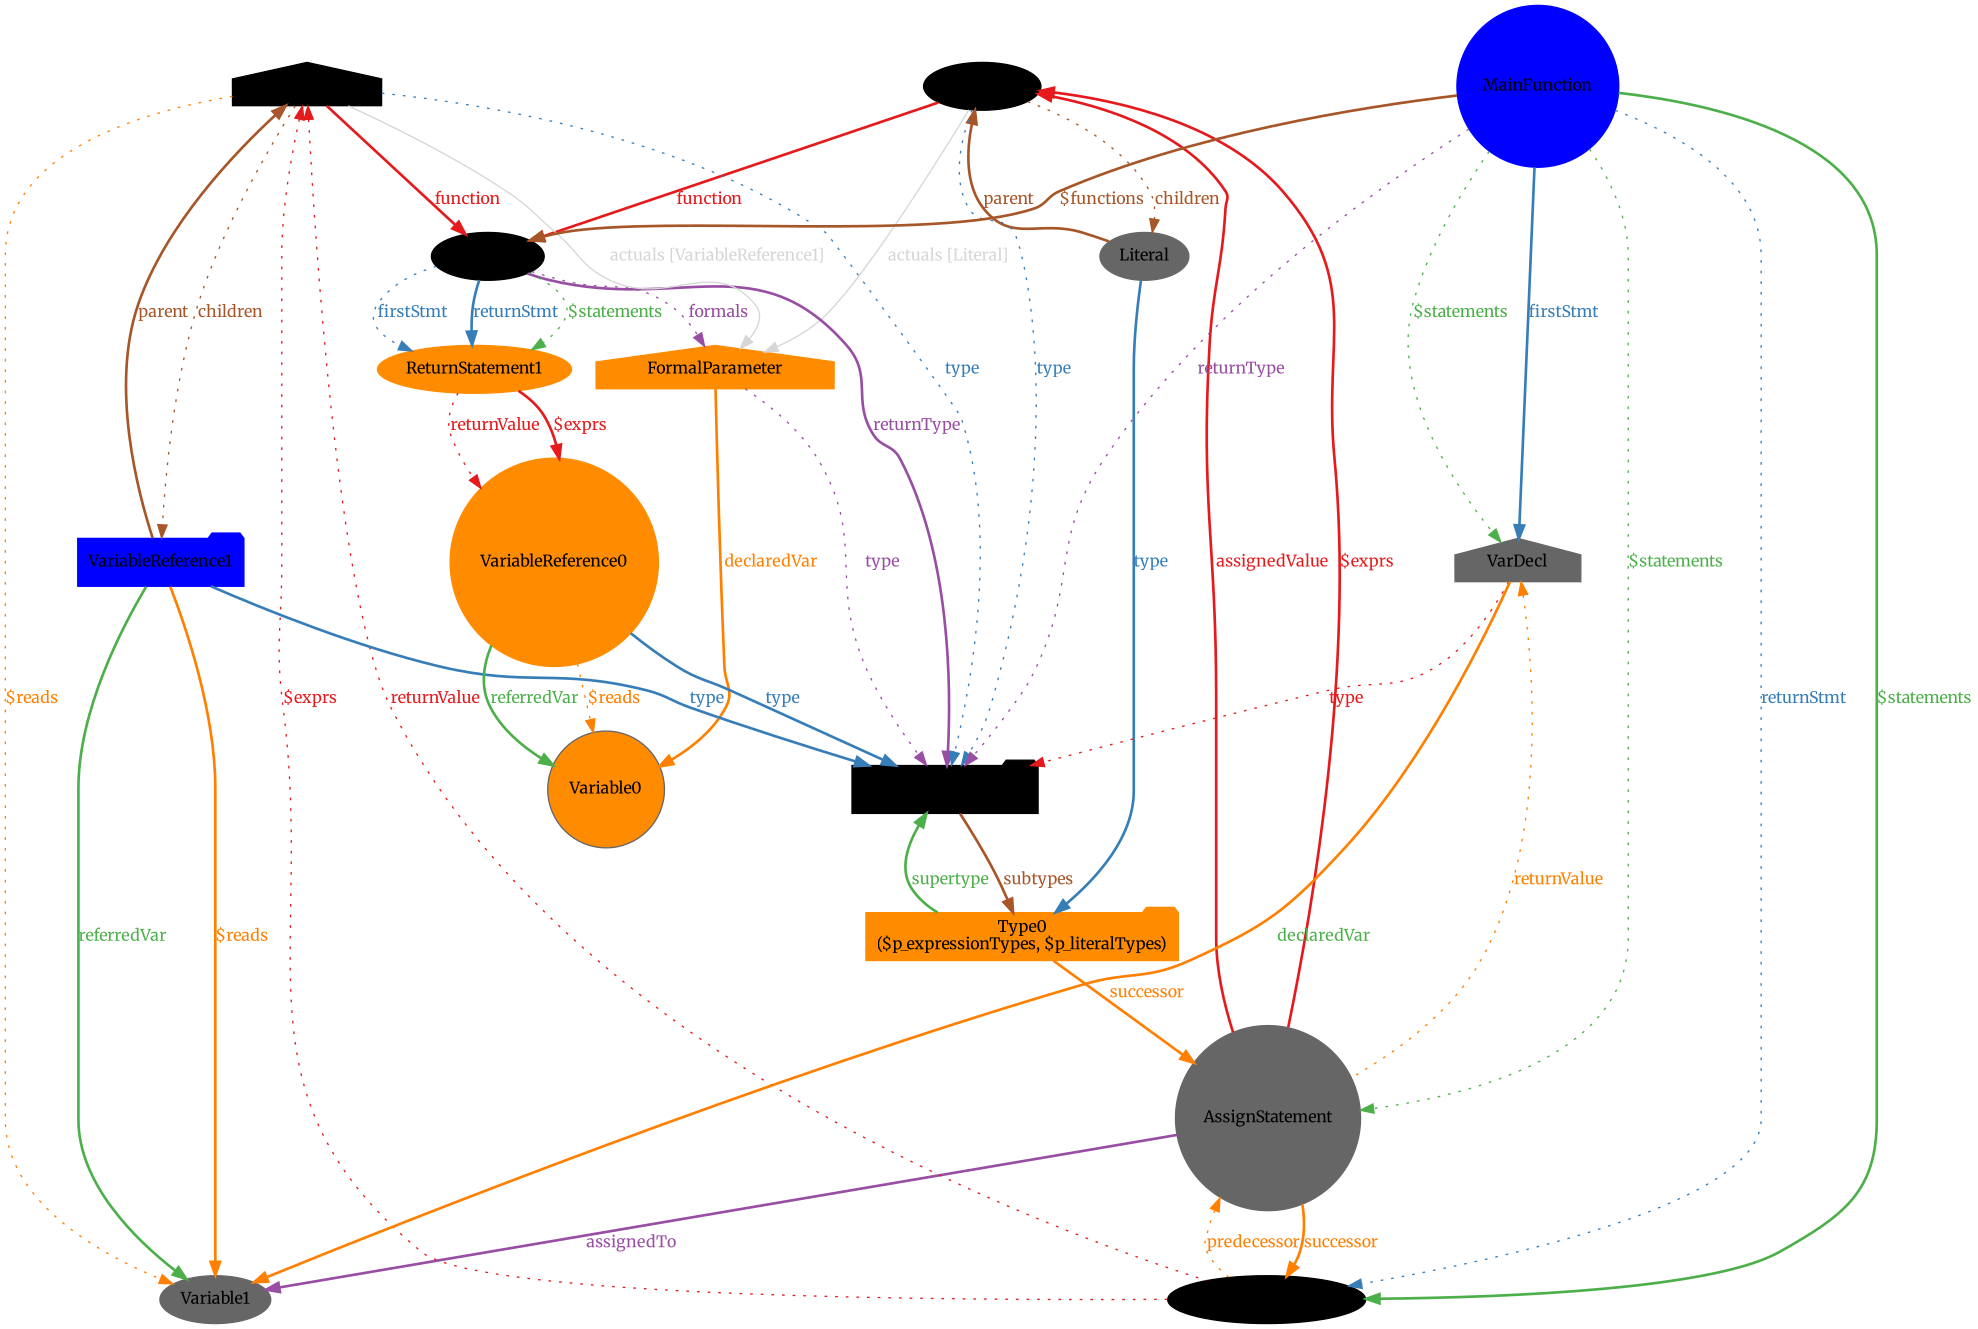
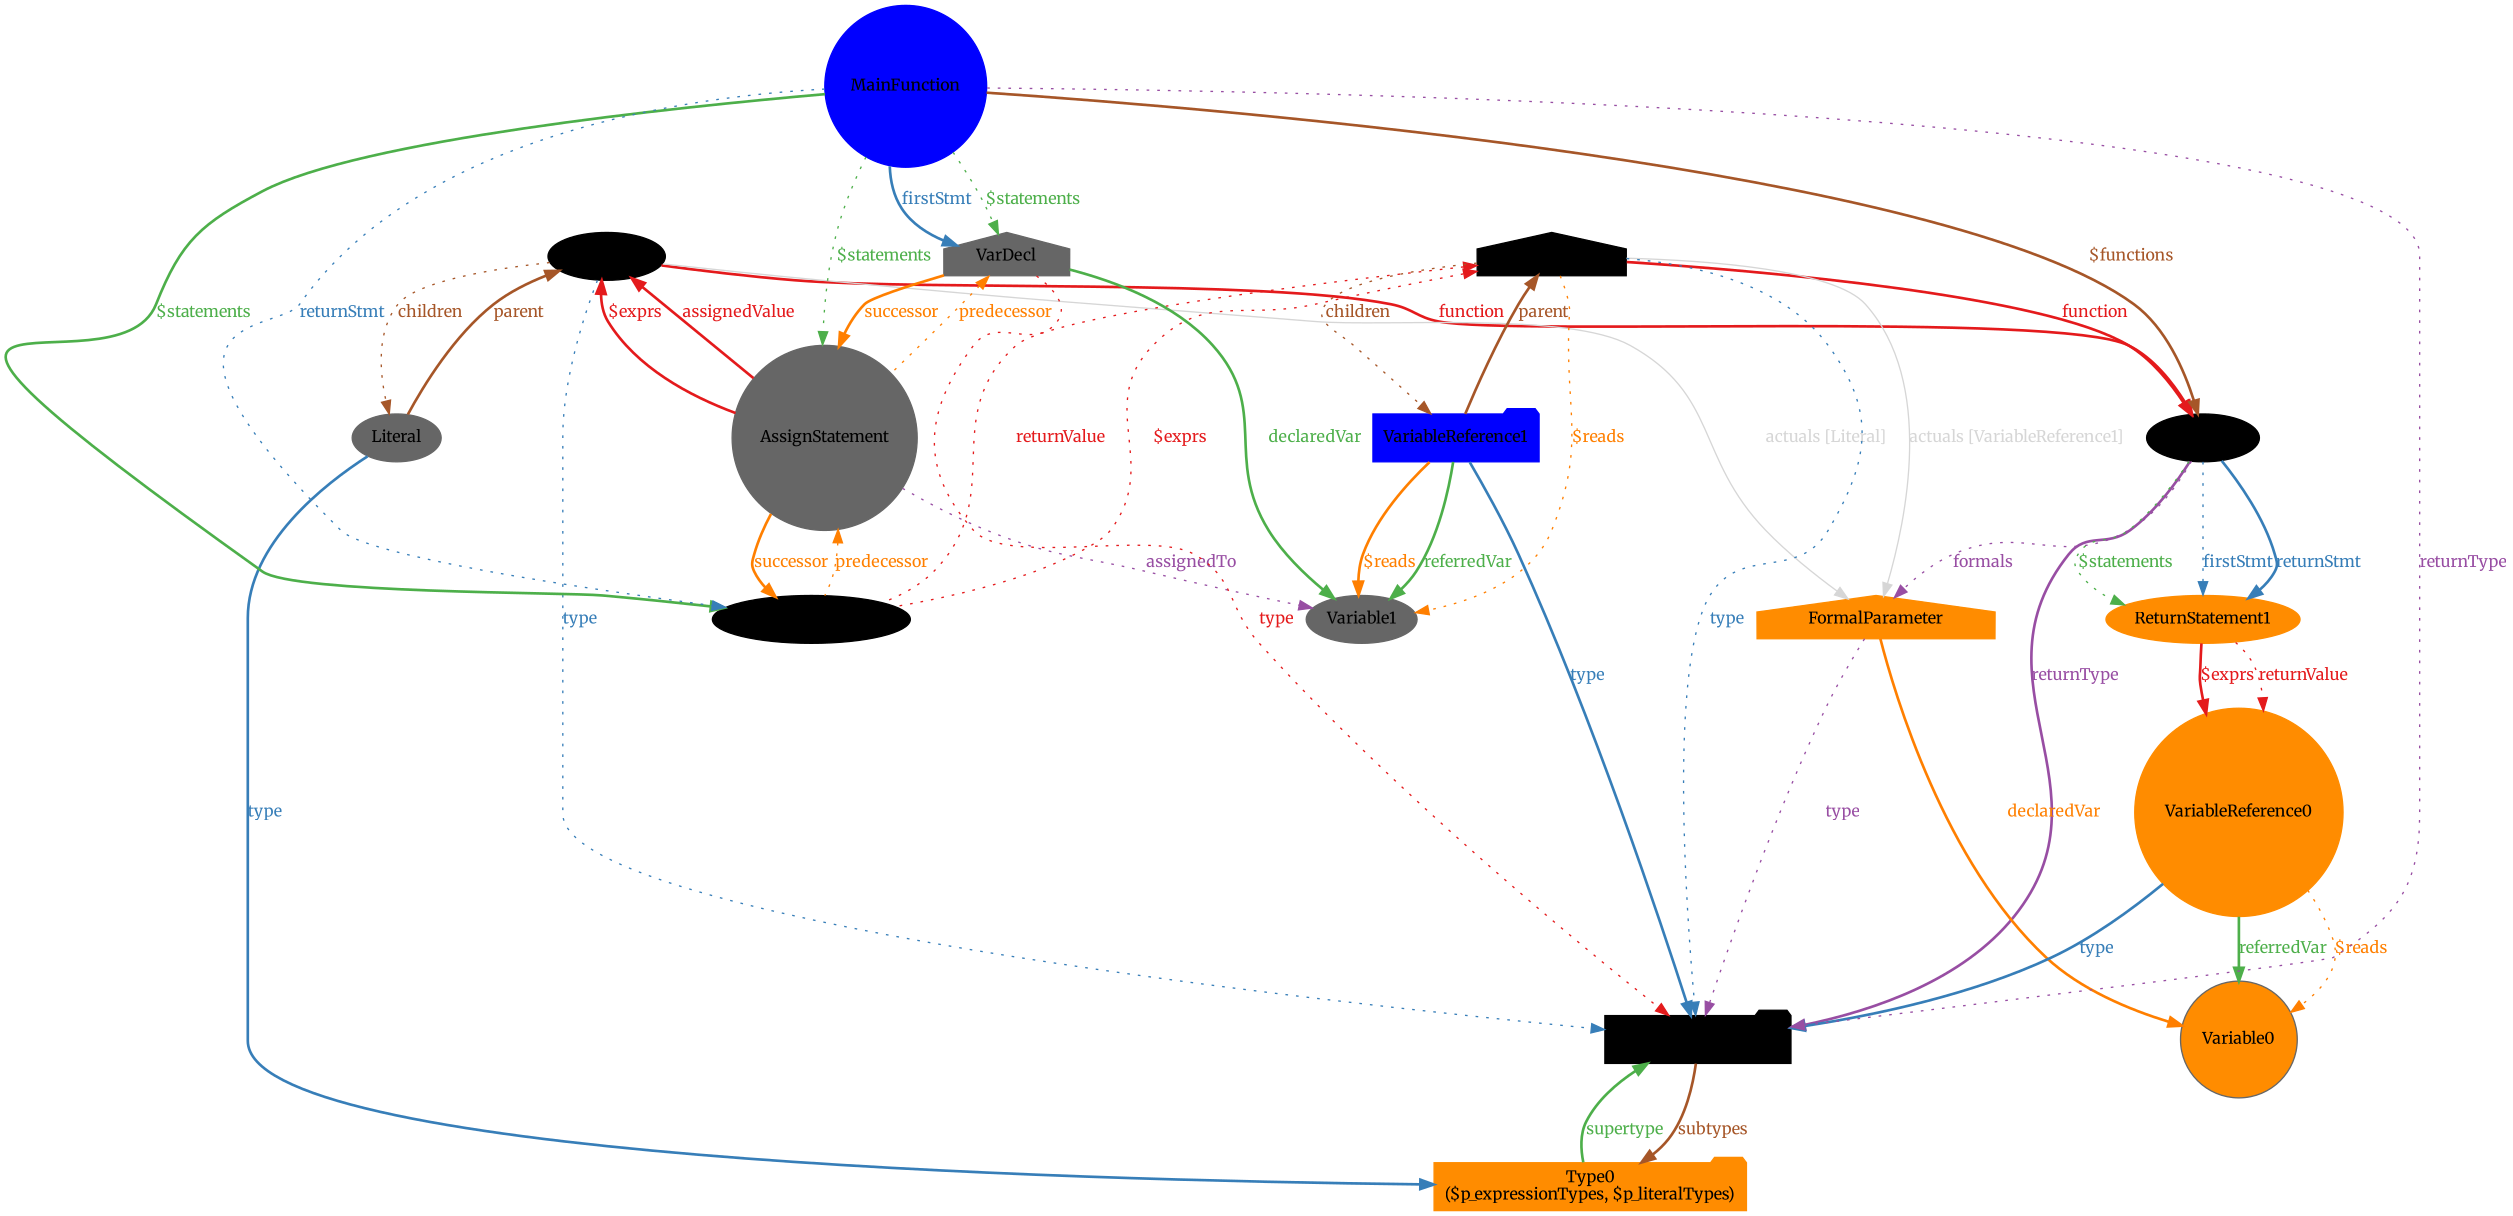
edge "AssignStatement" -> "VarDecl": label "returnValue" -> "predecessor"
edge "Type0 ($p_expressionTypes, $p_literalTypes)" -> "AssignStatement": now "VarDecl" -> "AssignStatement"
edge "VarDecl" -> "Variable1": color #ff7f00 -> #4daf4a
edge "AssignStatement" -> "Variable1": style bold -> dotted
